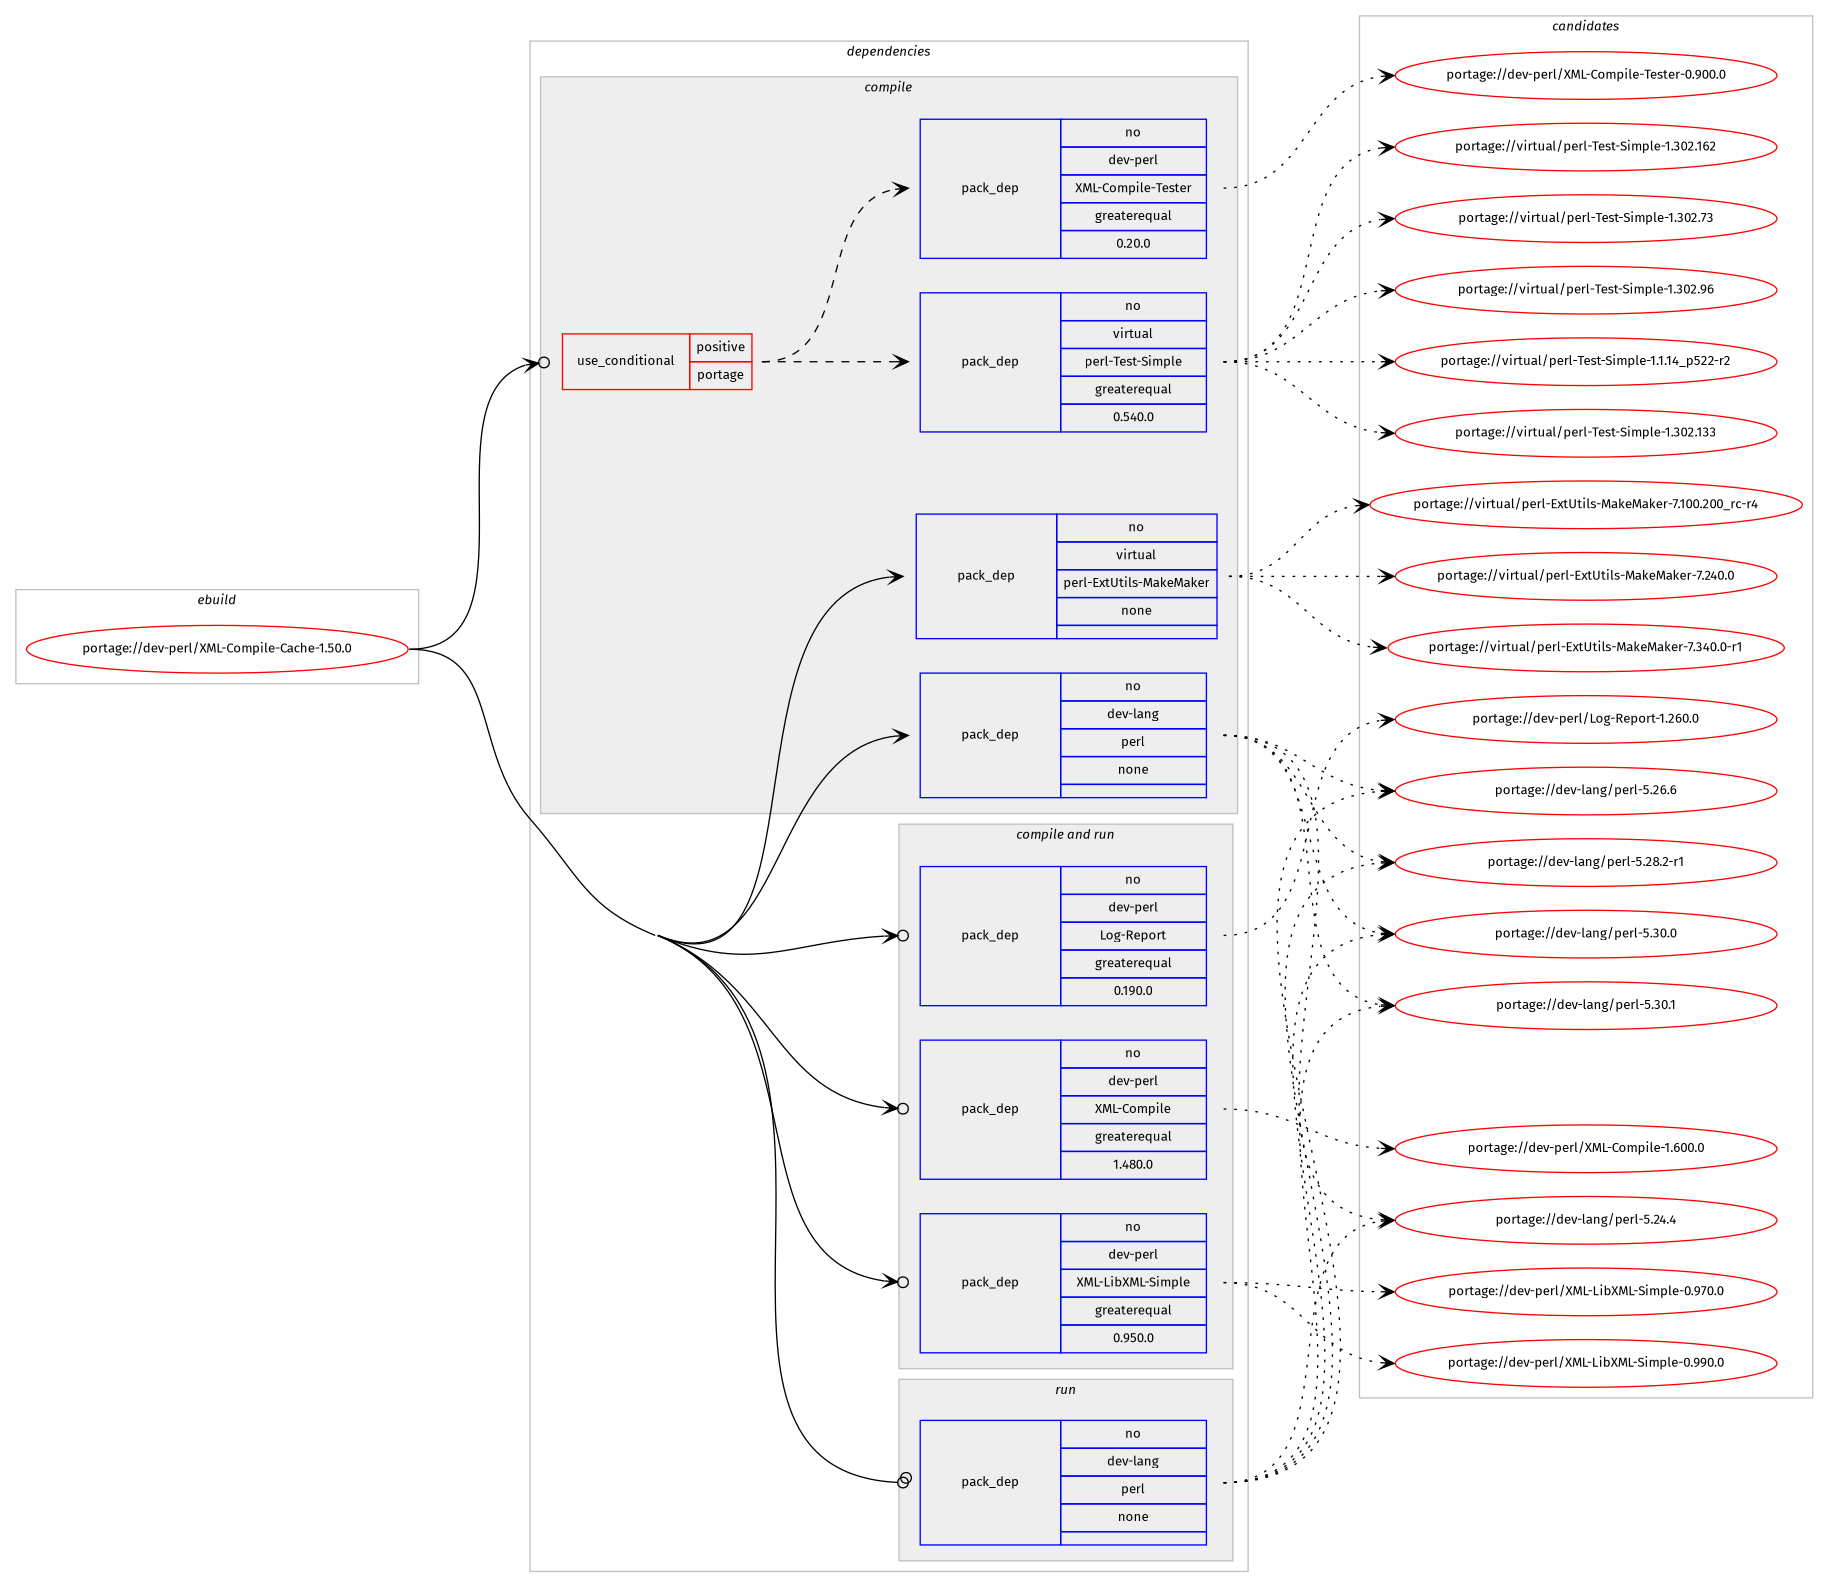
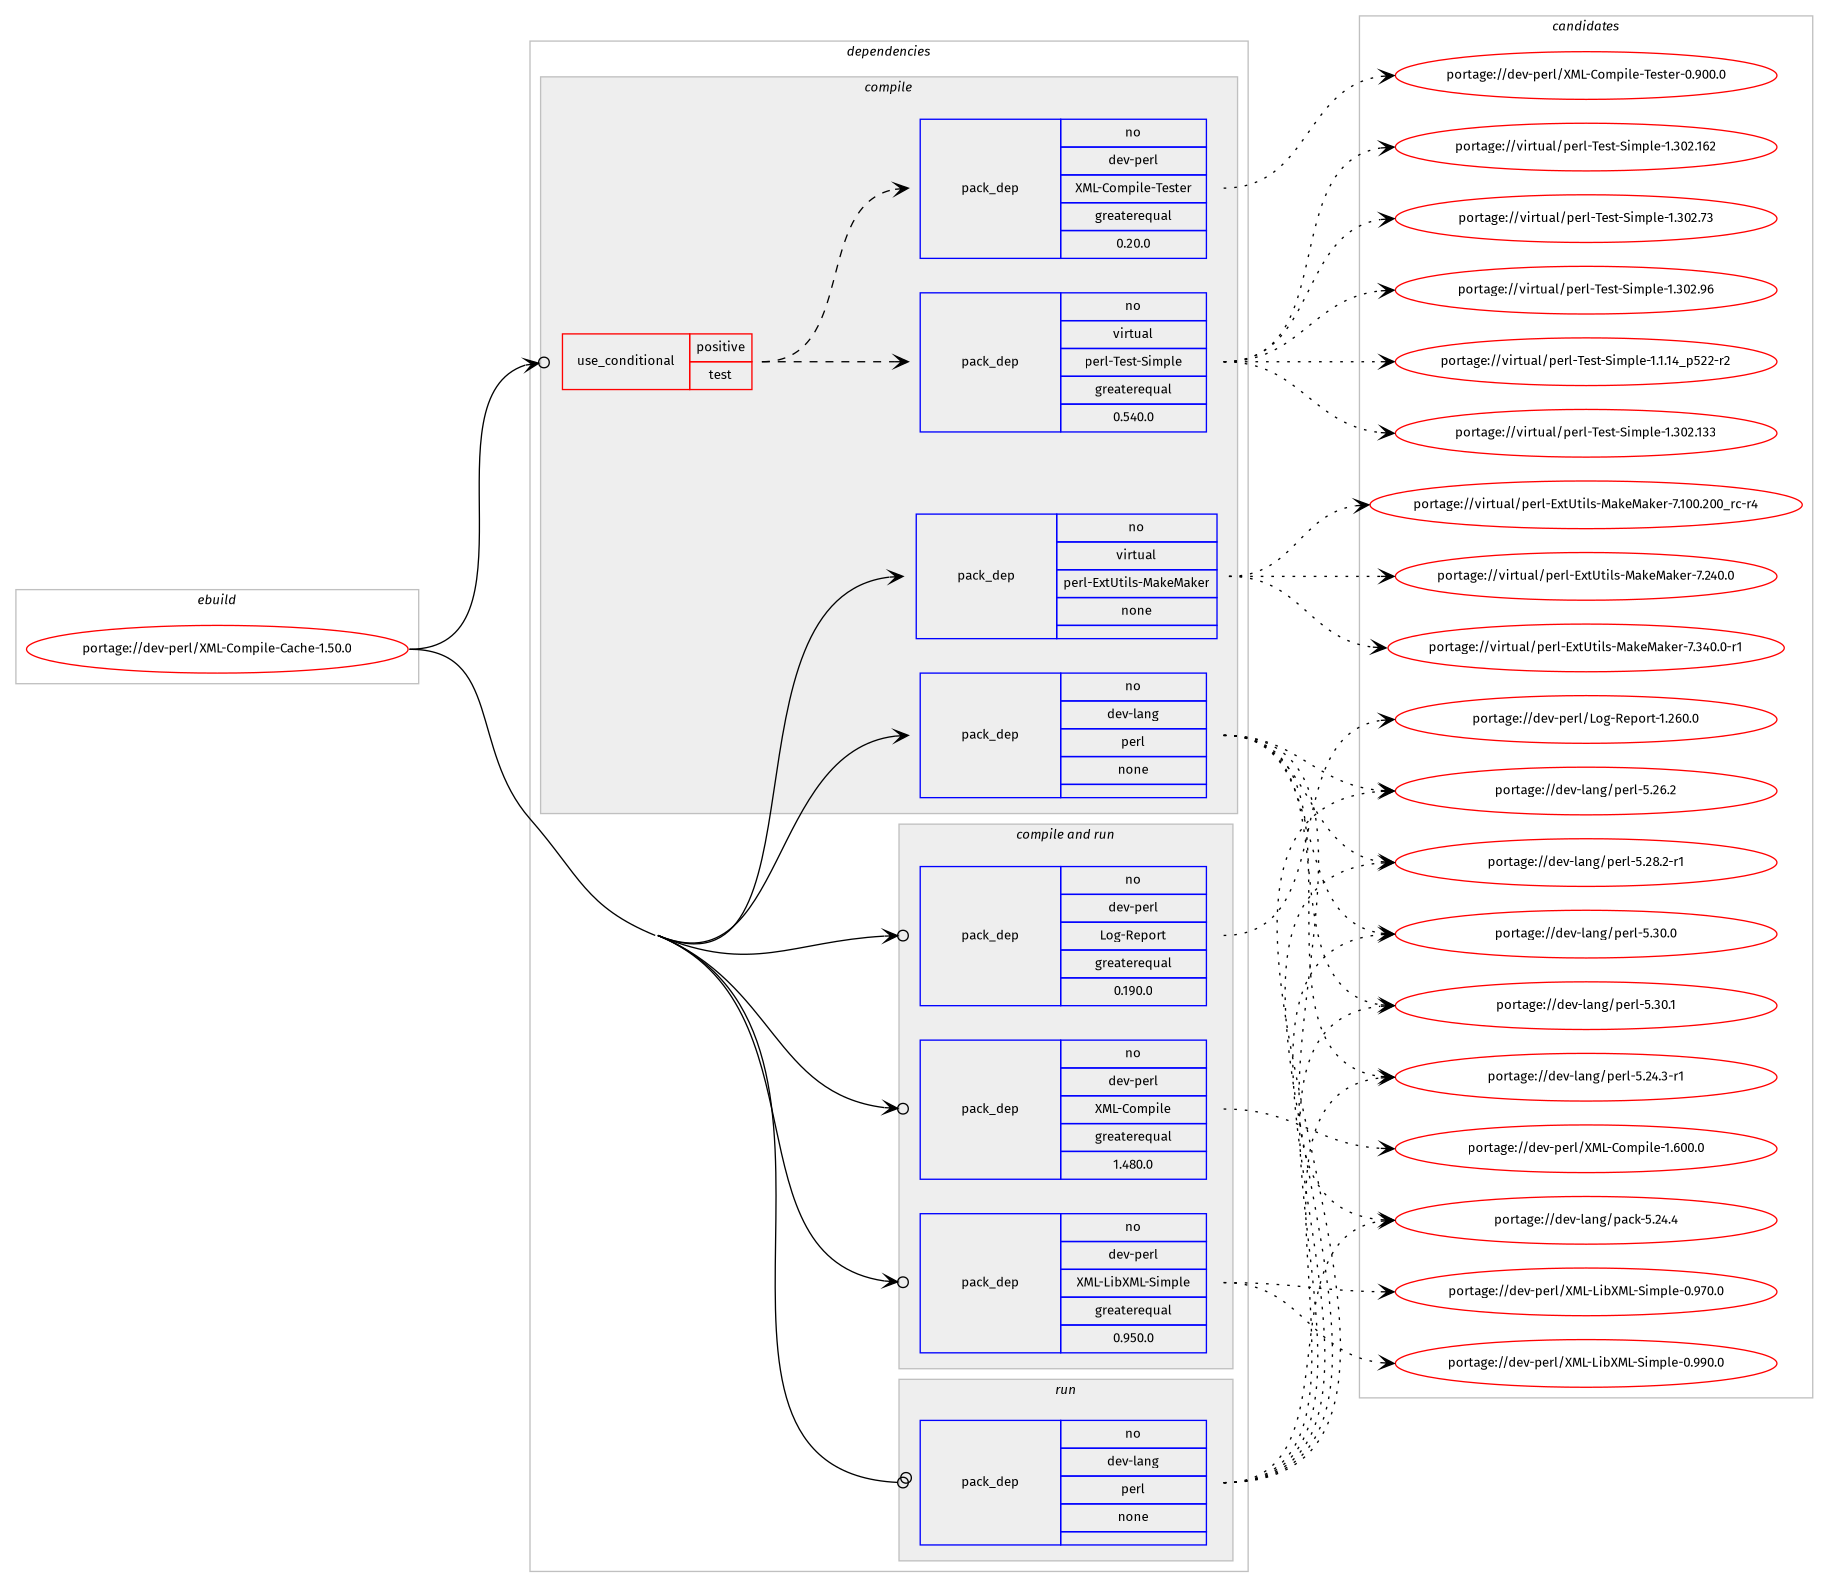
node "use_conditional": text "portage" -> "test"
node "portage://dev-lang/perl-5.26.6": label "portage://dev-lang/perl-5.26.6" -> "portage://dev-lang/perl-5.26.2"
node "portage://dev-lang/perl-5.24.3-r1": added
node "portage://dev-lang/perl-5.24.4": label "portage://dev-lang/perl-5.24.4" -> "portage://dev-lang/pack-5.24.4"
